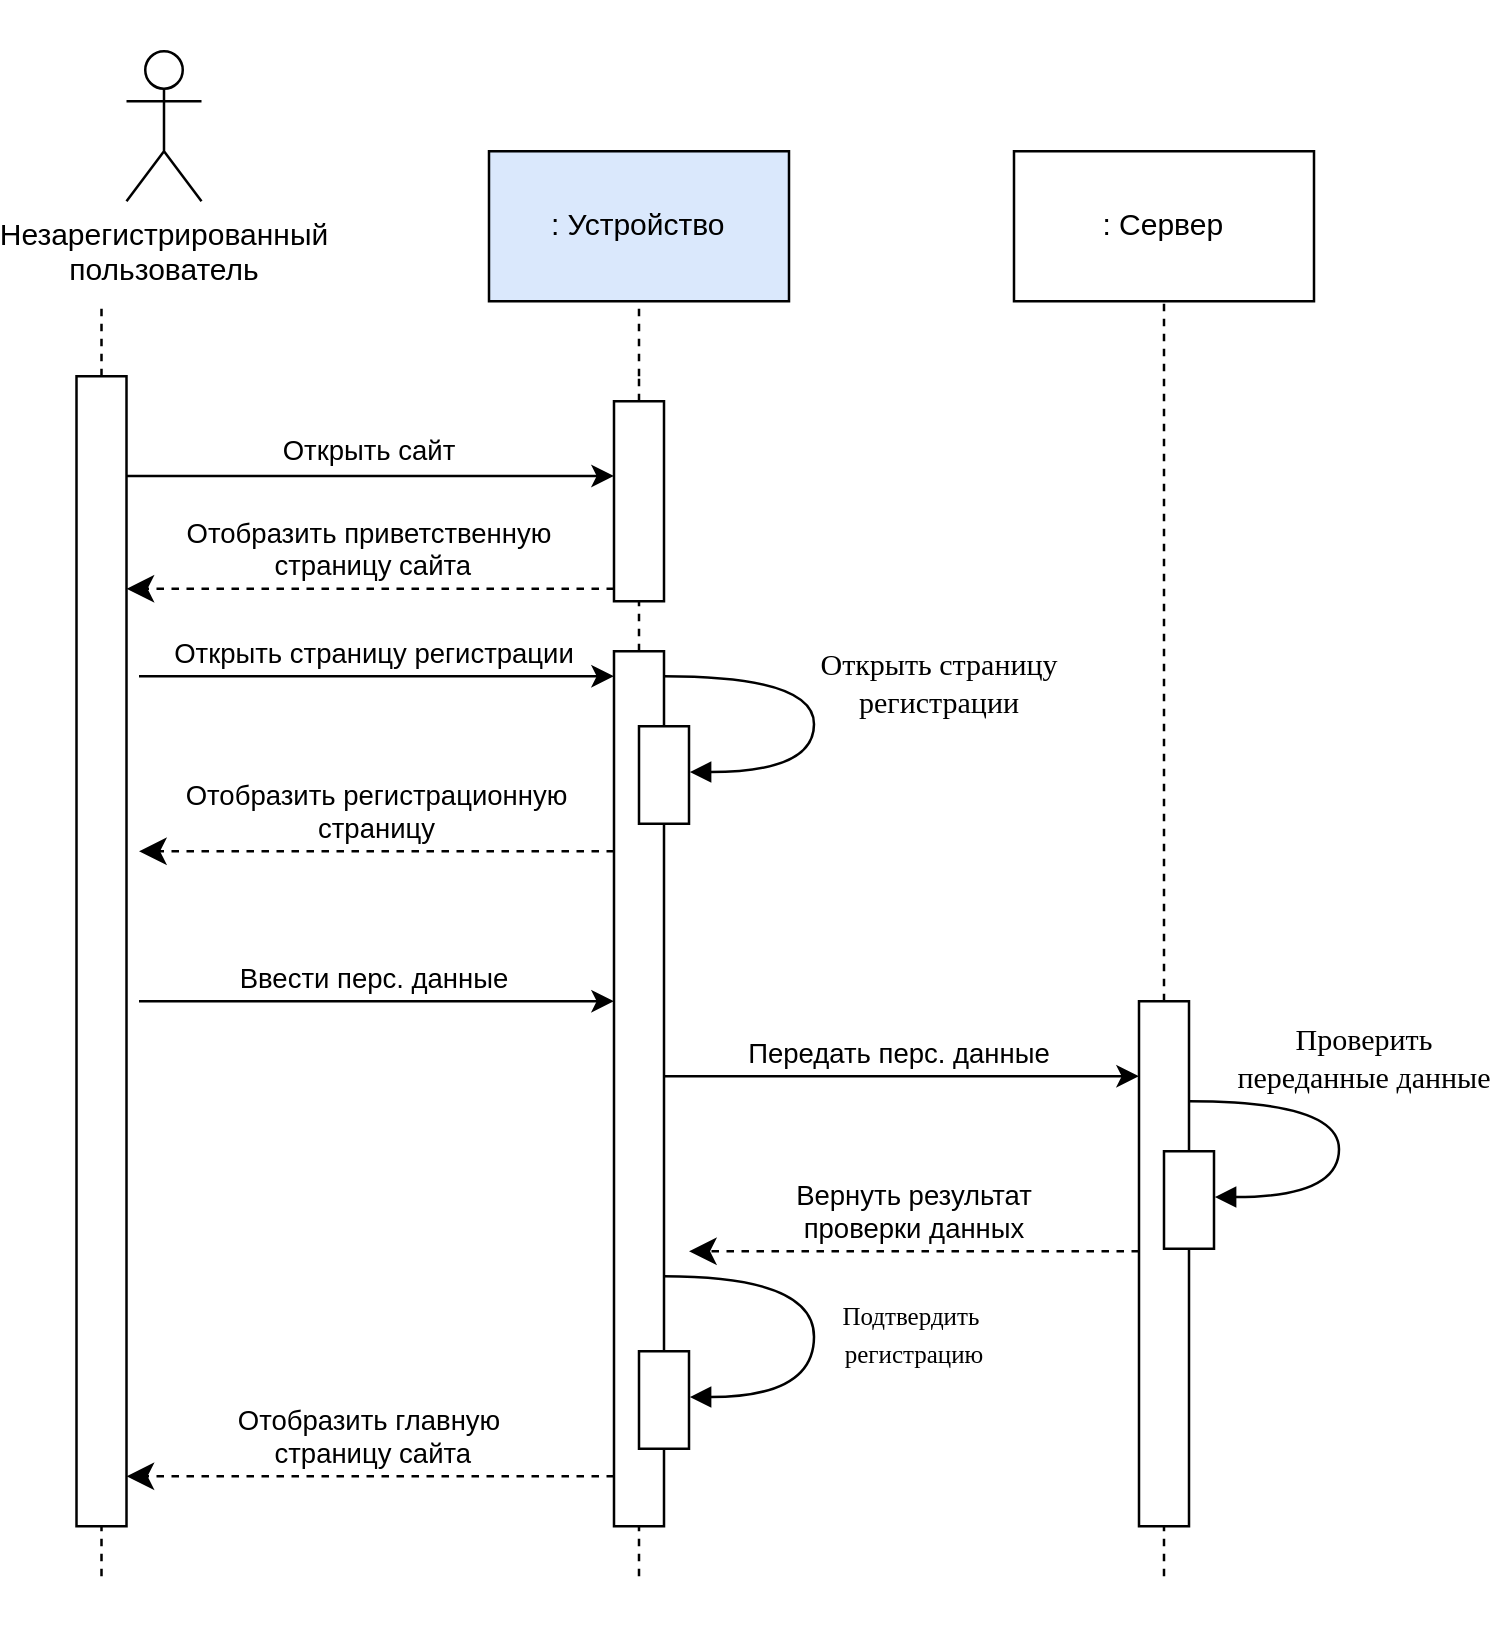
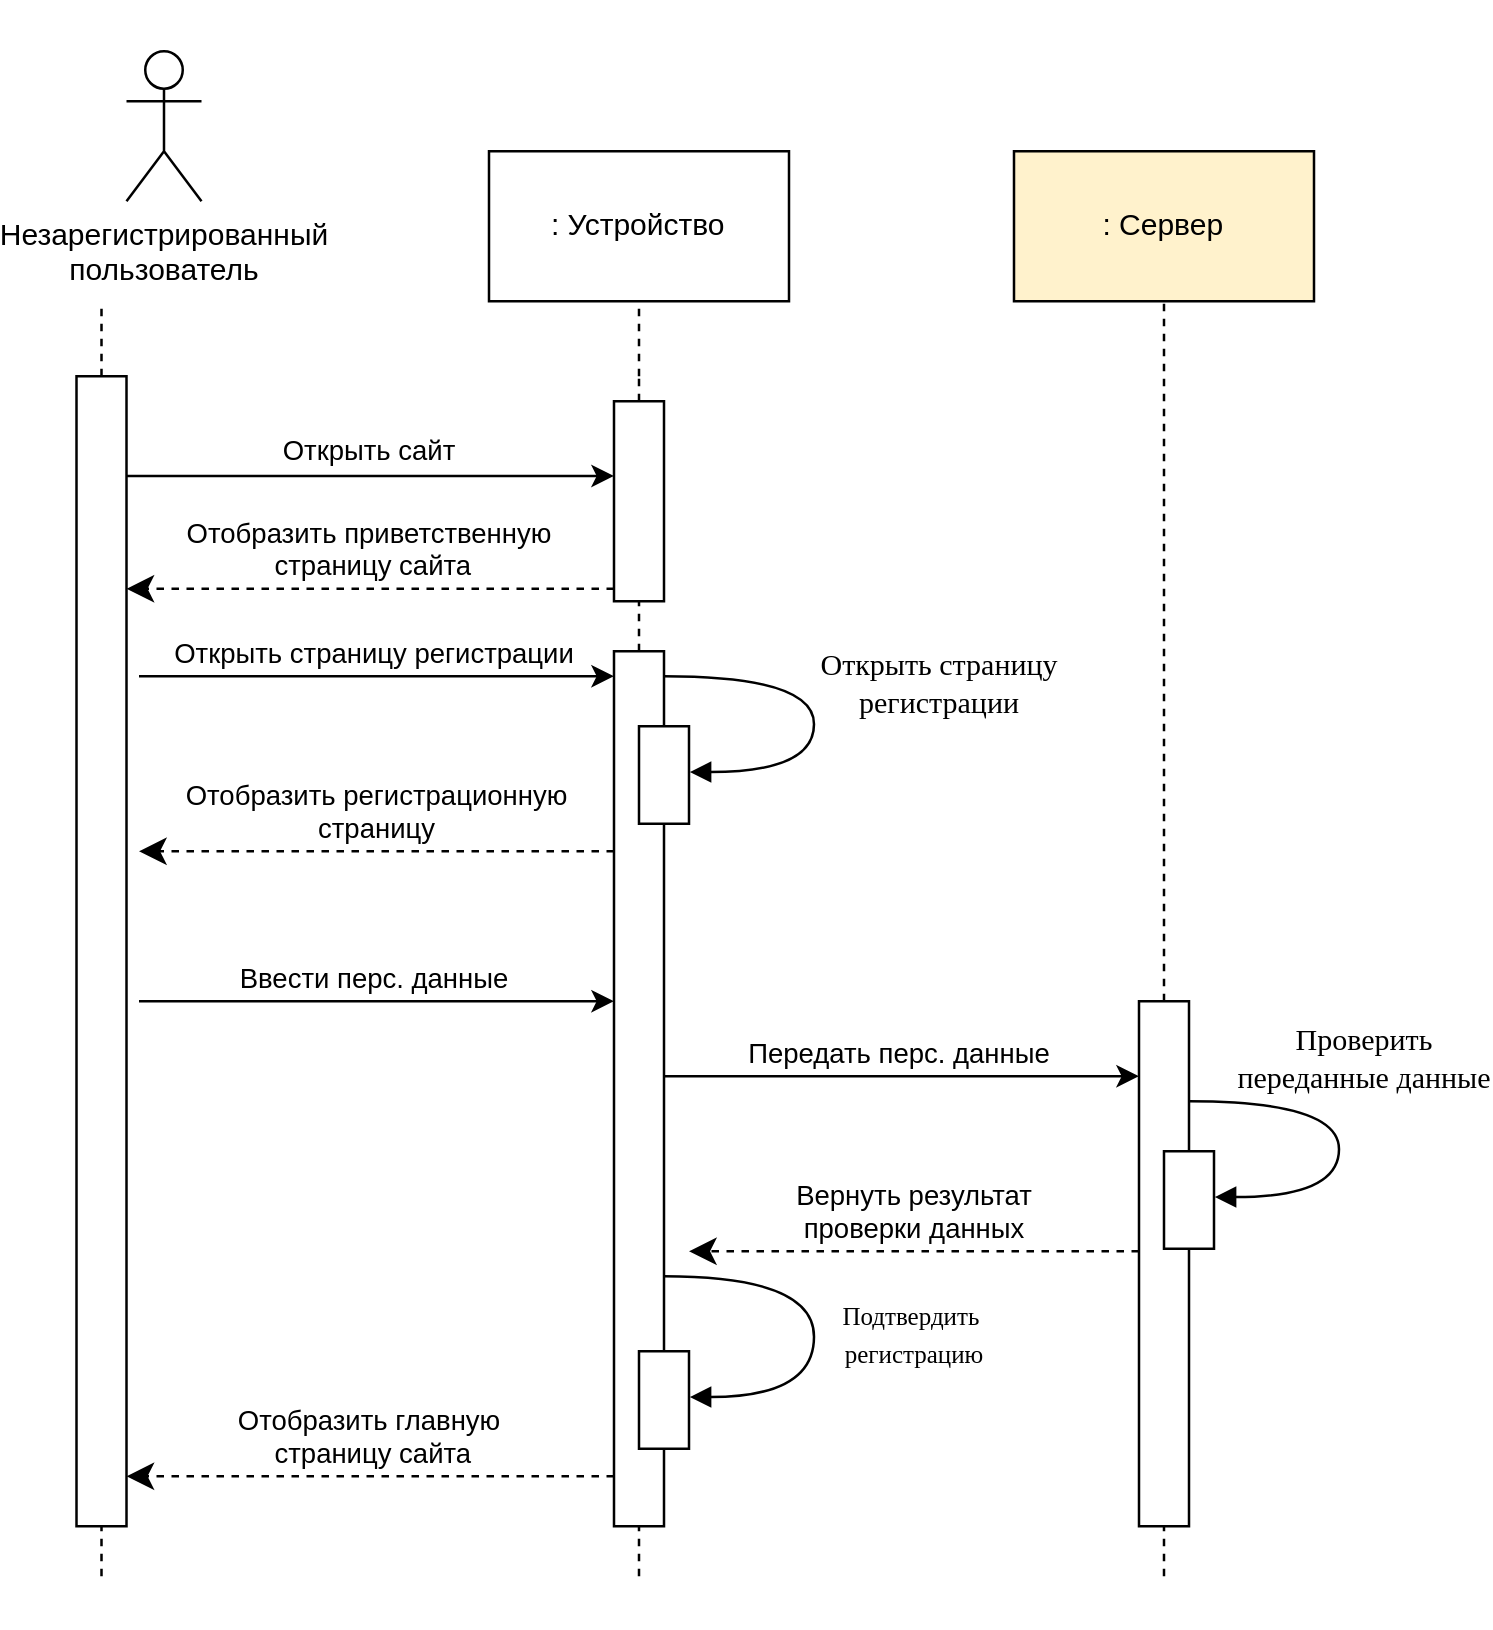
node ": Устройство": fillcolor #dae8fc -> #ffffff
node ": Сервер": fillcolor #ffffff -> #fff2cc
